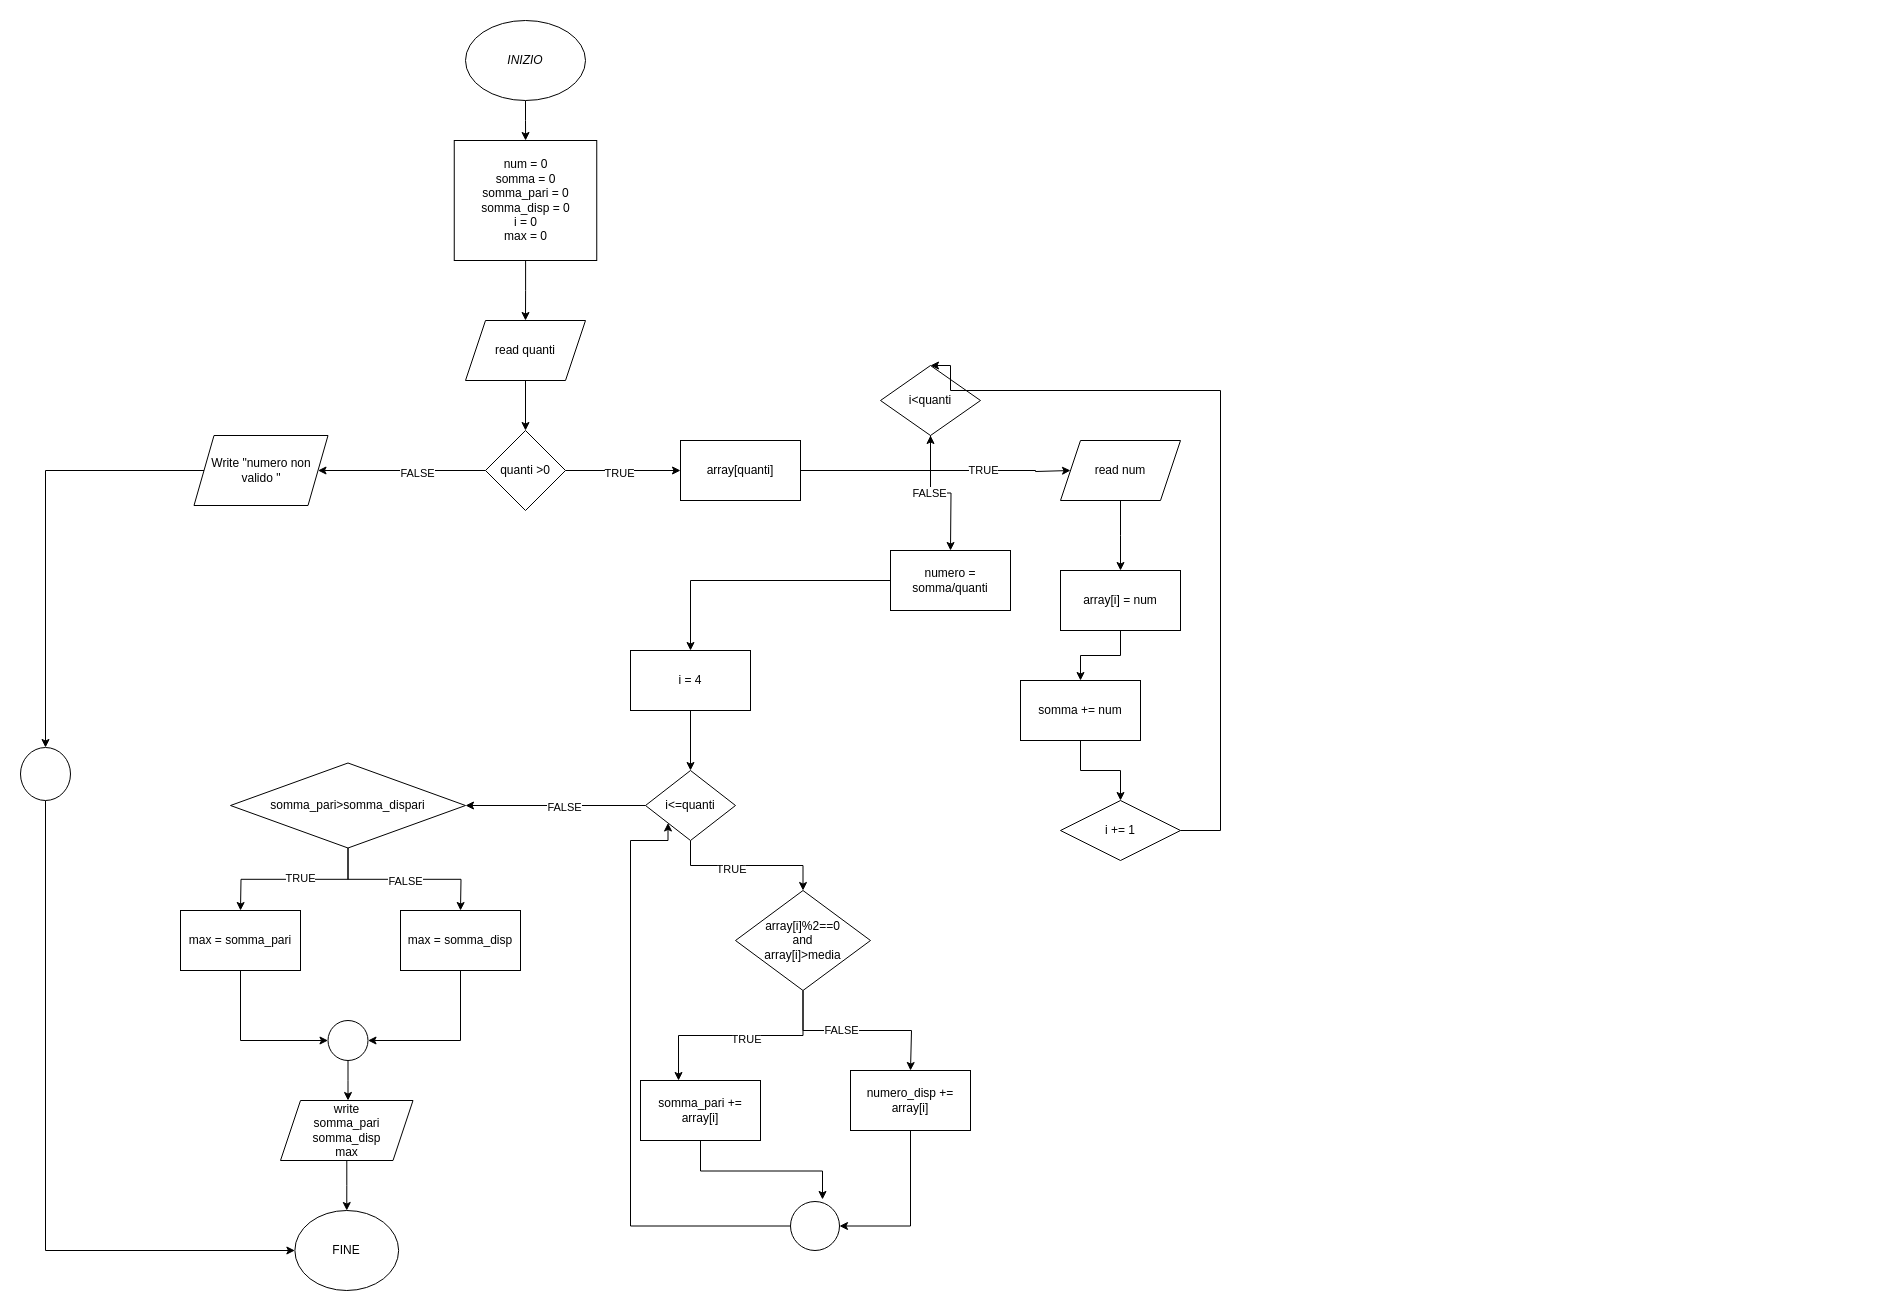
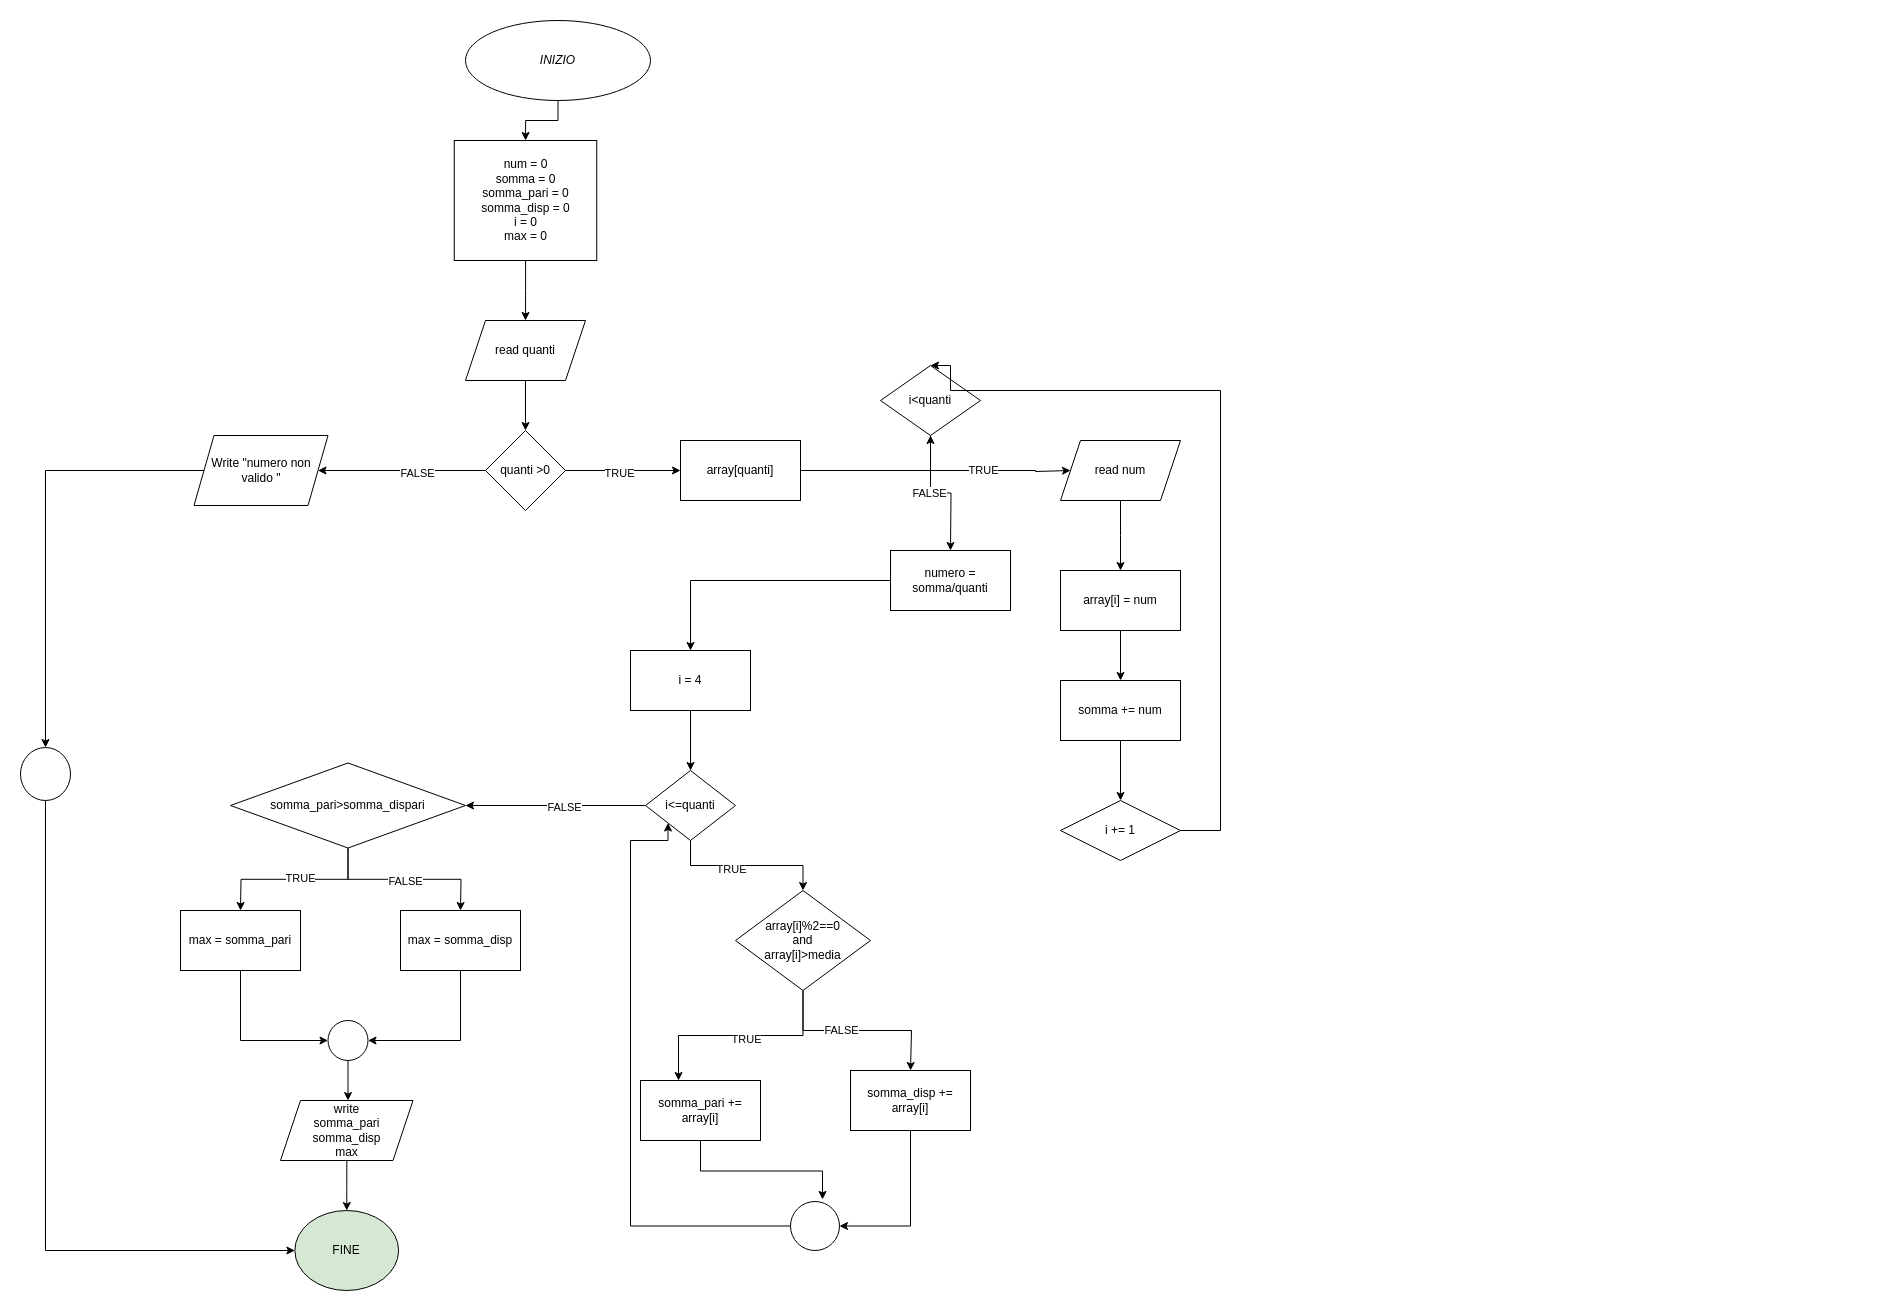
node "INIZIO": size 120x80 -> 185x80
node "somma += num": moved (1081, 711) -> (1121, 711)
node "numero_disp += array[i]": label "numero_disp += array[i]" -> "somma_disp += array[i]"
node "FINE": fillcolor #ffffff -> #d5e8d4
